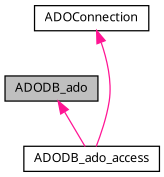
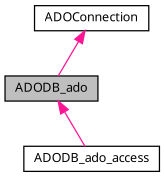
edge "ADODB_ado_access" -> "ADOConnection": now "ADODB_ado" -> "ADOConnection"
